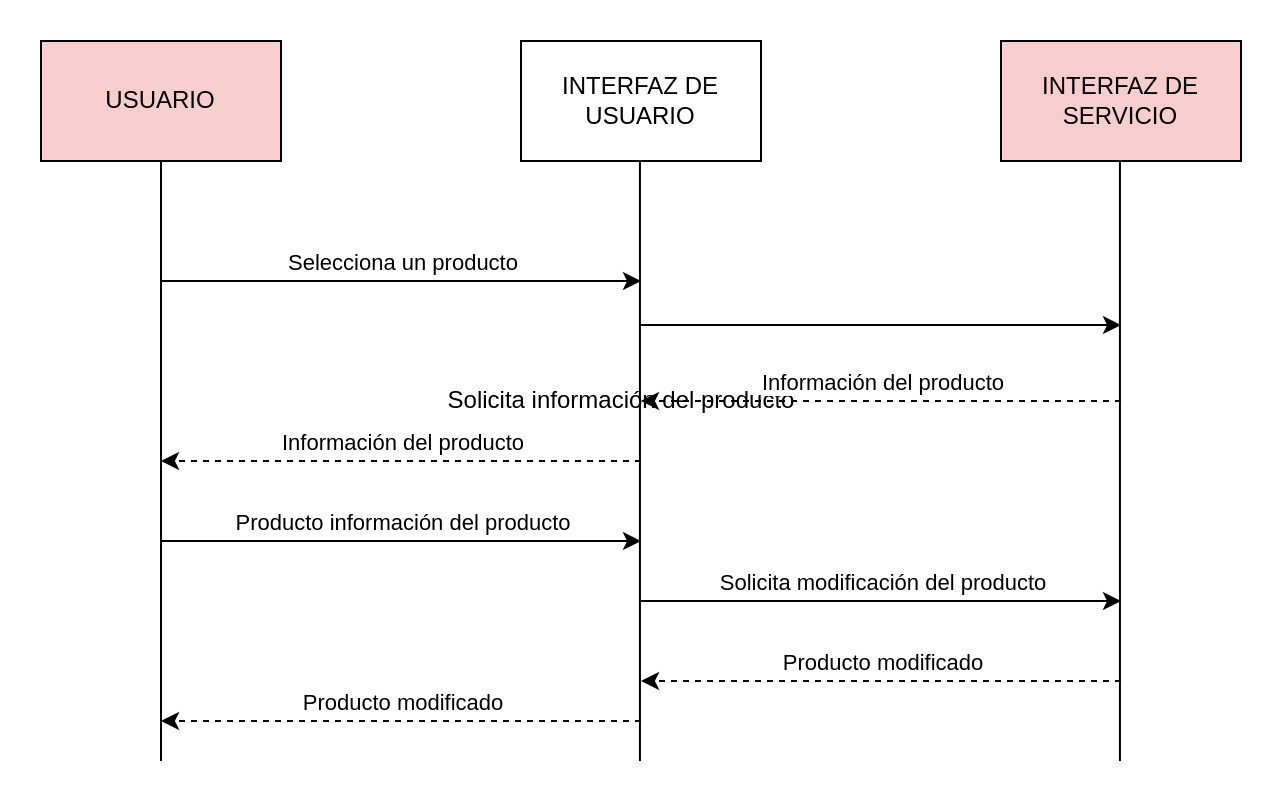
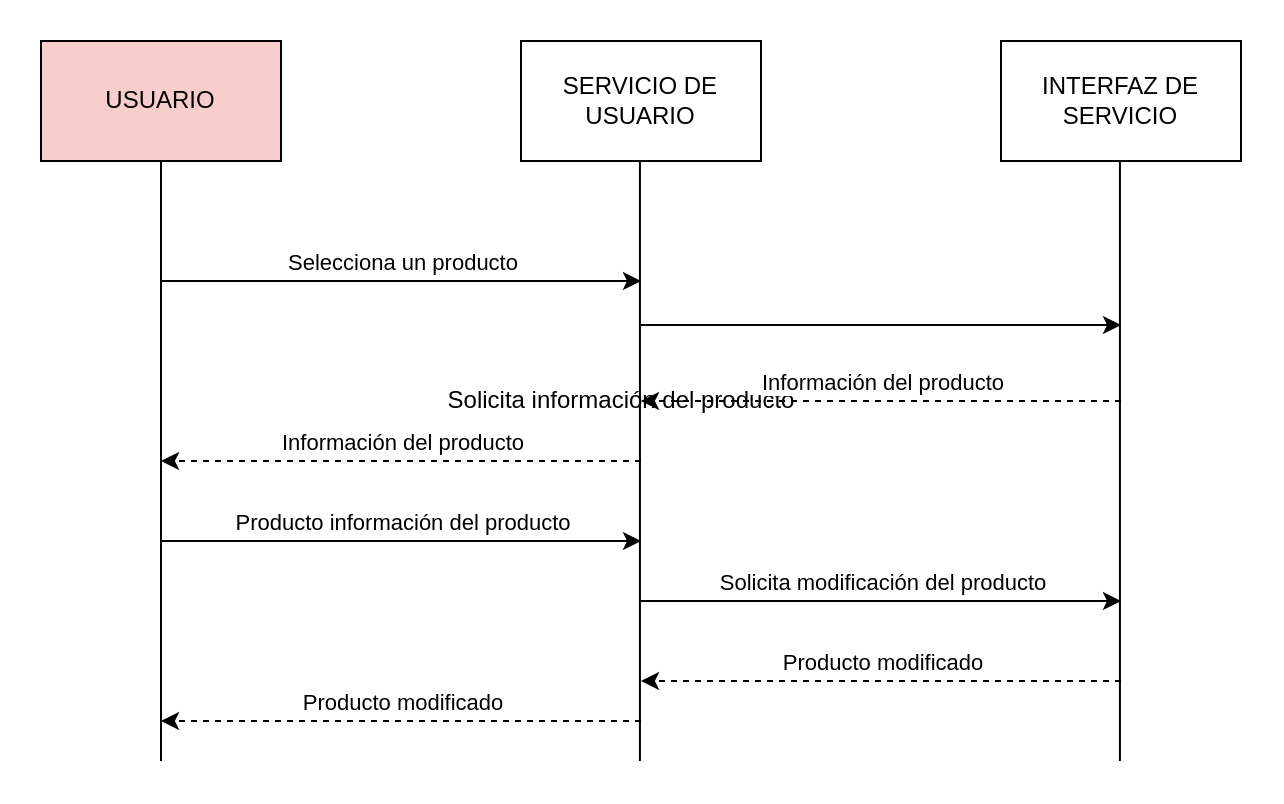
node "INTERFAZ DE USUARIO": label "INTERFAZ DE USUARIO" -> "SERVICIO DE USUARIO"
node "INTERFAZ DE SERVICIO": fillcolor #f8cecc -> #ffffff
